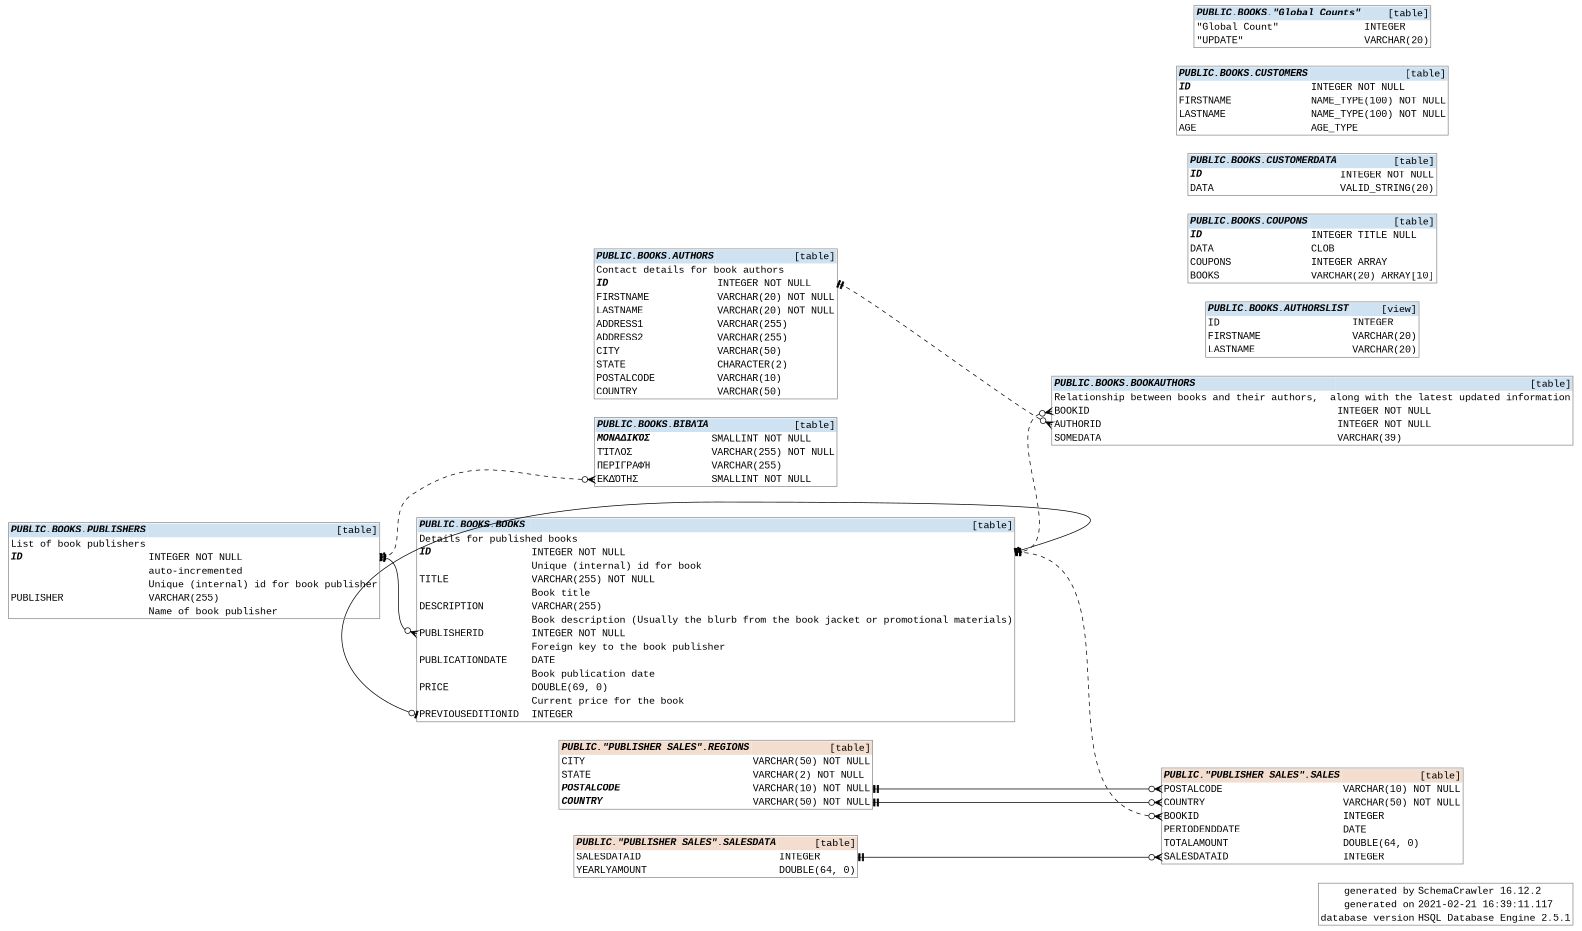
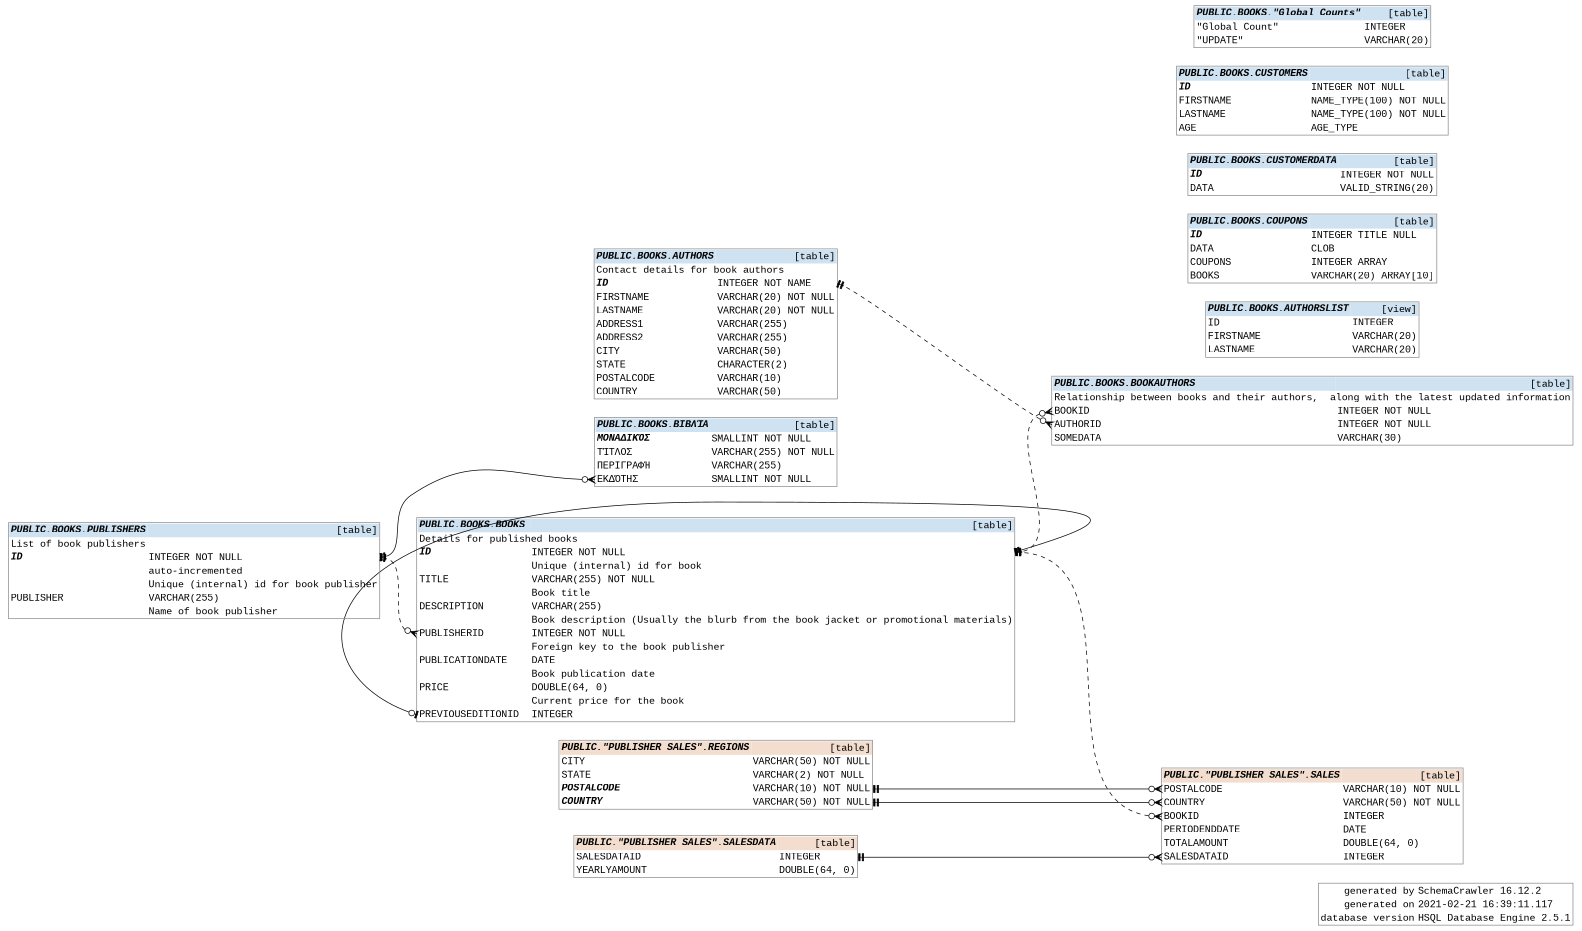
node "PUBLIC.BOOKS.AUTHORS": text "INTEGER NOT NULL" -> "INTEGER NOT NAME"
node "PUBLIC.BOOKS.BOOKAUTHORS": text "VARCHAR(39)" -> "VARCHAR(30)"
edge "PUBLIC.BOOKS.ΒΙΒΛΊΑ" -- "PUBLIC.BOOKS.PUBLISHERS": style dashed -> solid
edge "PUBLIC.BOOKS.PUBLISHERS" -- "PUBLIC.BOOKS.BOOKS": style solid -> dashed
node "PUBLIC.BOOKS.BOOKS": text "DOUBLE(69, 0)" -> "DOUBLE(64, 0)"
